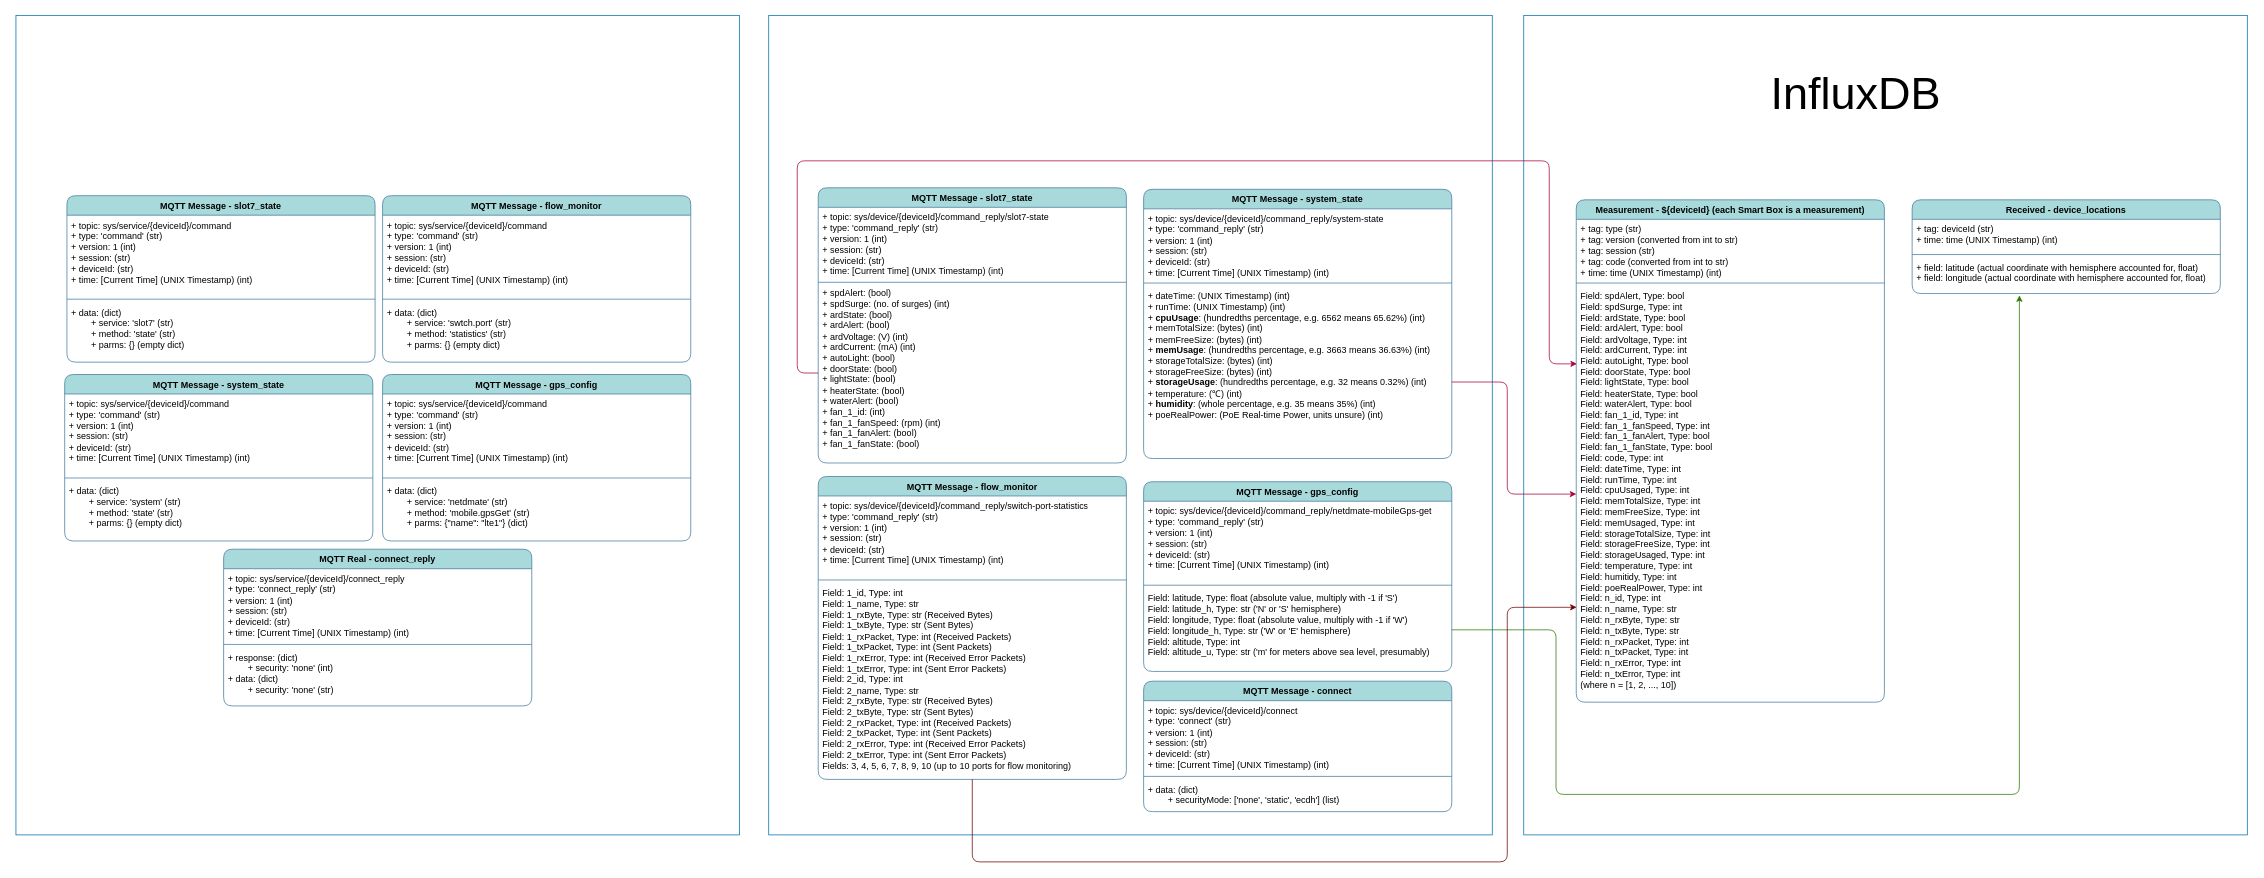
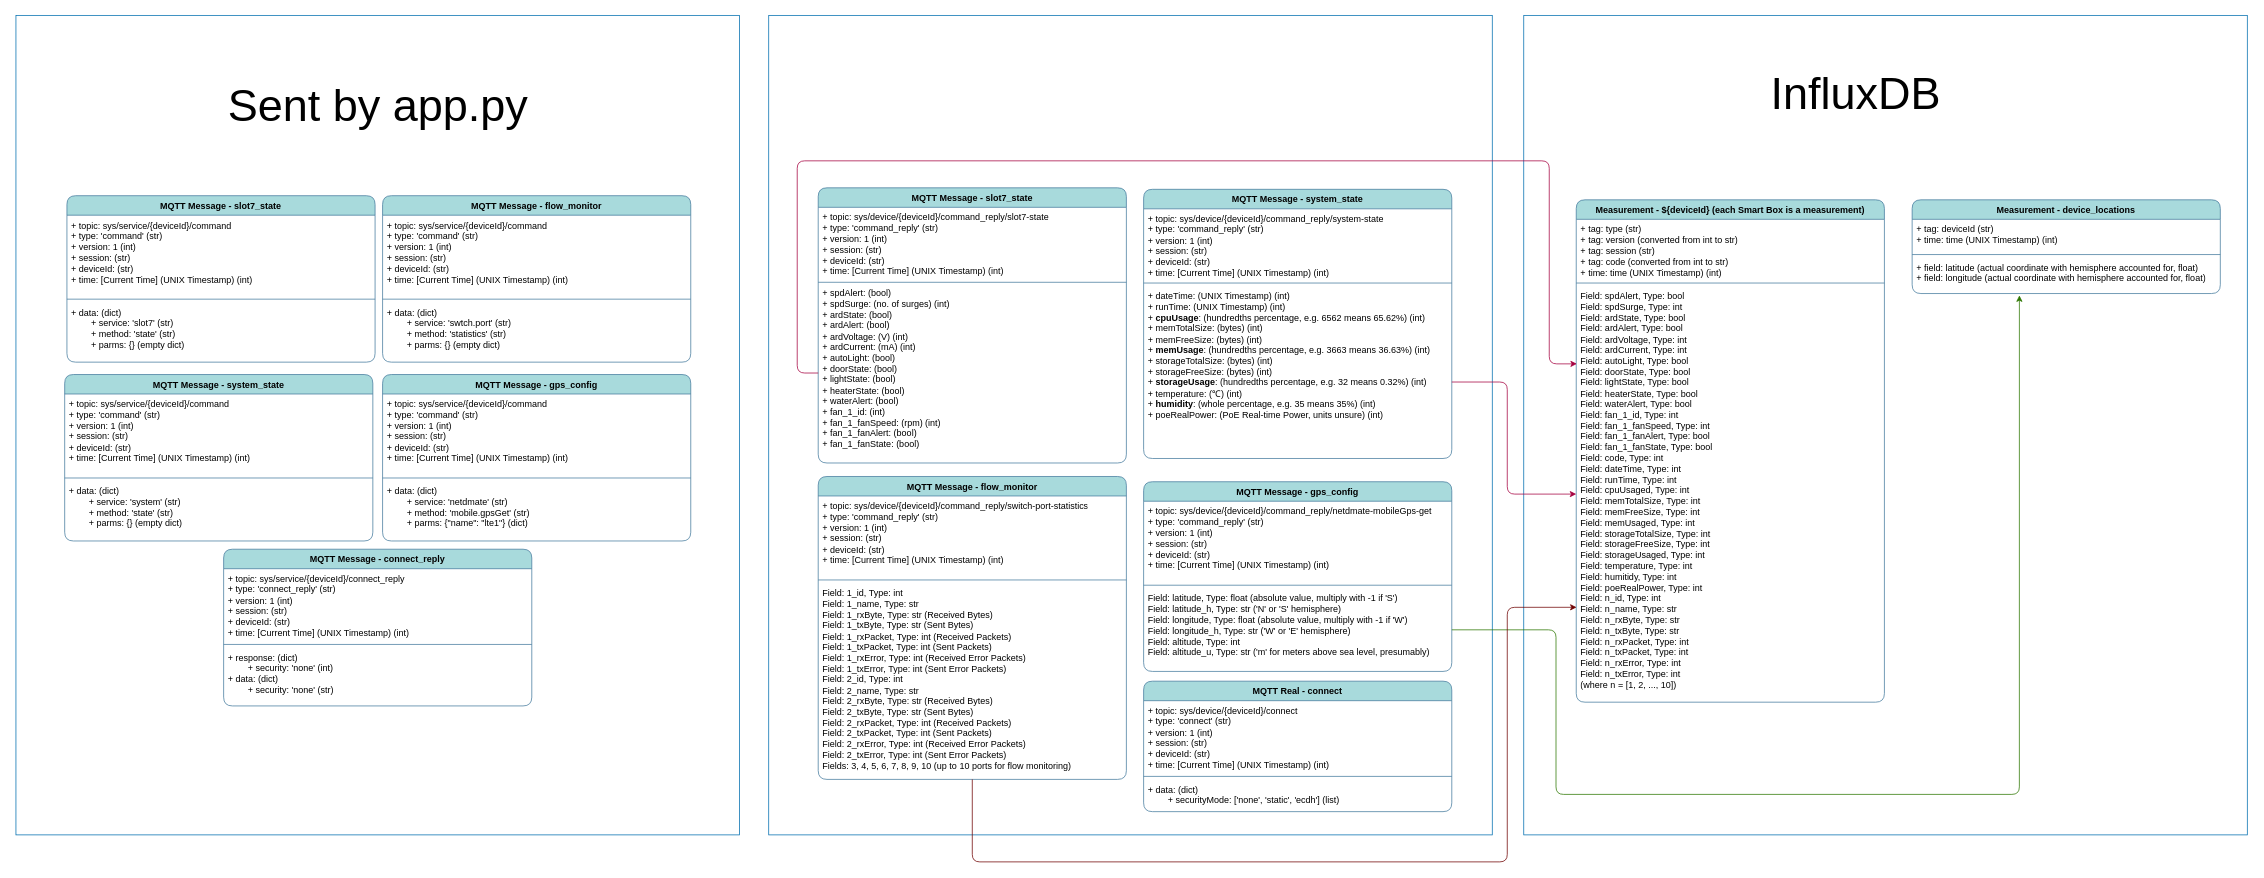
node "Sent by app.py": added
node "Received - device_locations": label "Received - device_locations" -> "Measurement - device_locations"
node "MQTT Real - connect_reply": label "MQTT Real - connect_reply" -> "MQTT Message - connect_reply"
node "MQTT Message - connect": label "MQTT Message - connect" -> "MQTT Real - connect"
